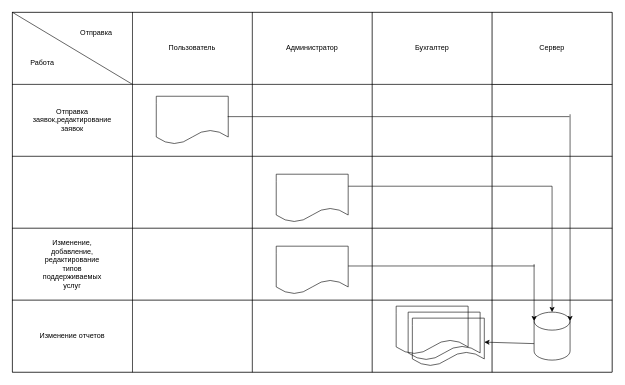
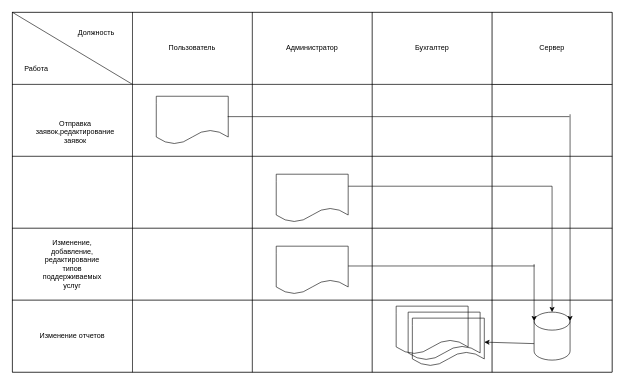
node "Отправка": label "Отправка" -> "Должность"
node "Работа": moved (42, 63) -> (36, 69)
node "Отправка заявок,редактирование заявок": moved (72, 120) -> (75, 132)
